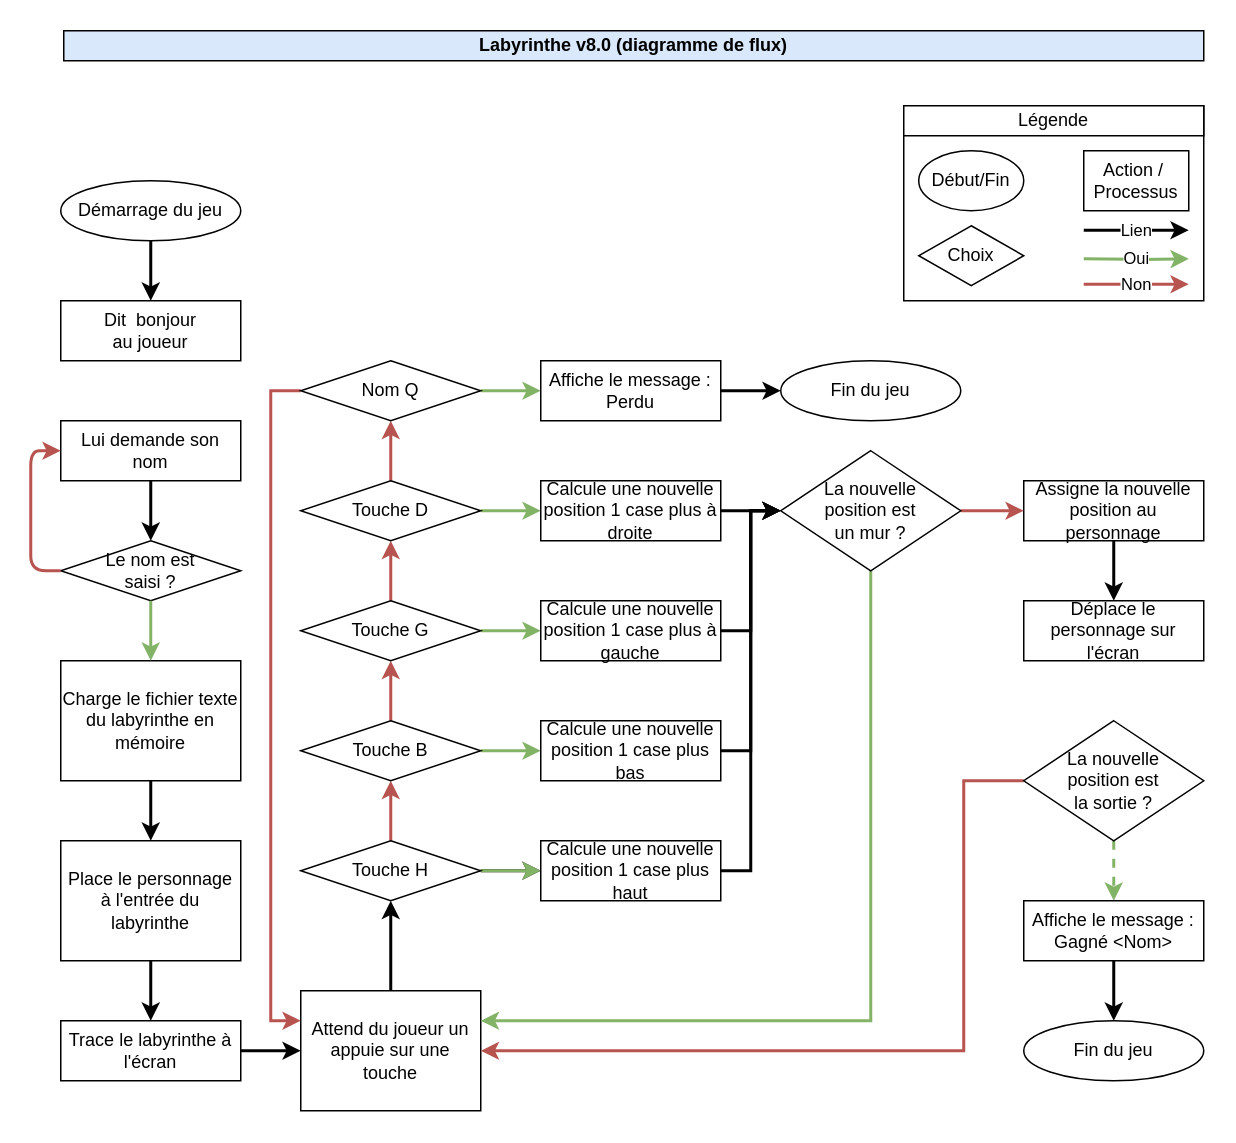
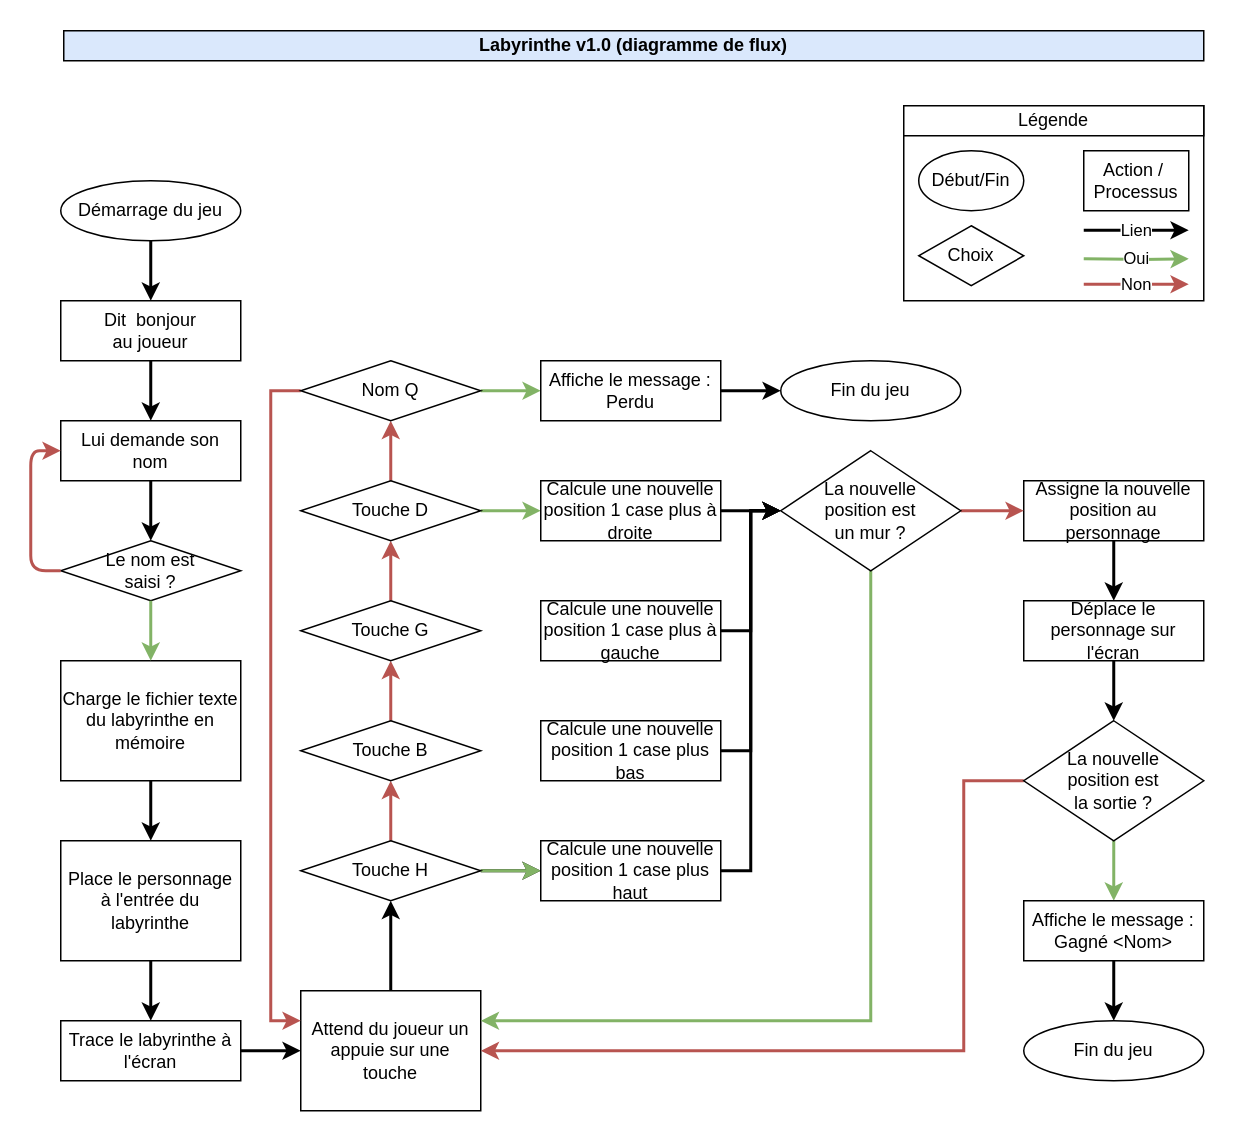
node "Labyrinthe v8.0 (diagramme de flux)": label "Labyrinthe v8.0 (diagramme de flux)" -> "Labyrinthe v1.0 (diagramme de flux)"
edge "Dit bonjour au joueur" -> "Lui demande son nom": added
edge "Touche G" -> "Calcule une nouvelle position 1 case plus à gauche": removed
edge "Déplace le personnage sur l'écran" -> "La nouvelle position est la sortie ?": added
edge "Touche B" -> "Calcule une nouvelle position 1 case plus bas": removed
edge "La nouvelle position est la sortie ?" -> "Affiche le message : Gagné <Nom>": style dashed -> solid
